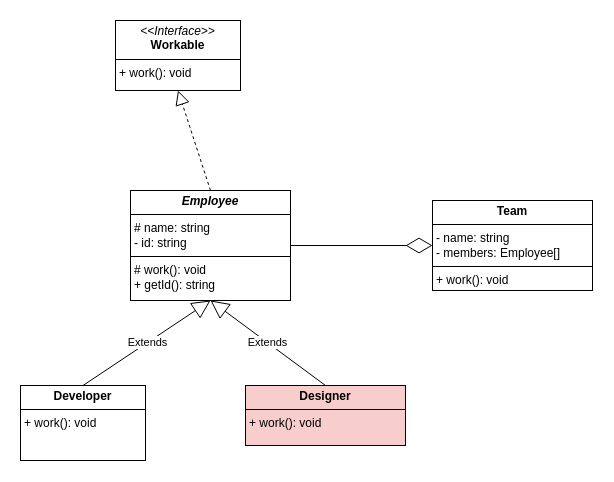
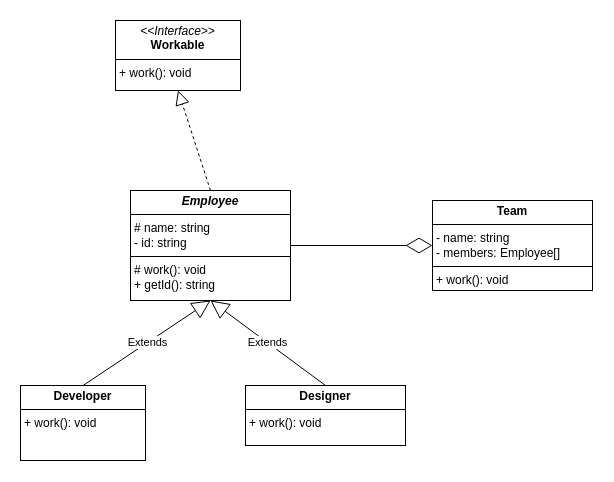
node "Designer + work(): void": fillcolor #f8cecc -> #ffffff
